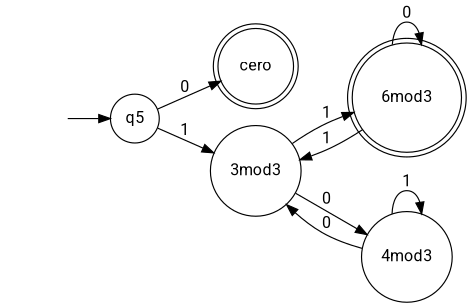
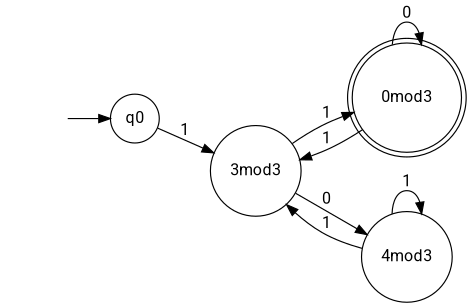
node "cero": removed
node "6mod3": label "6mod3" -> "0mod3"
node "q5": label "q5" -> "q0"
edge "4mod3" -> "3mod3": label "0" -> "1"
